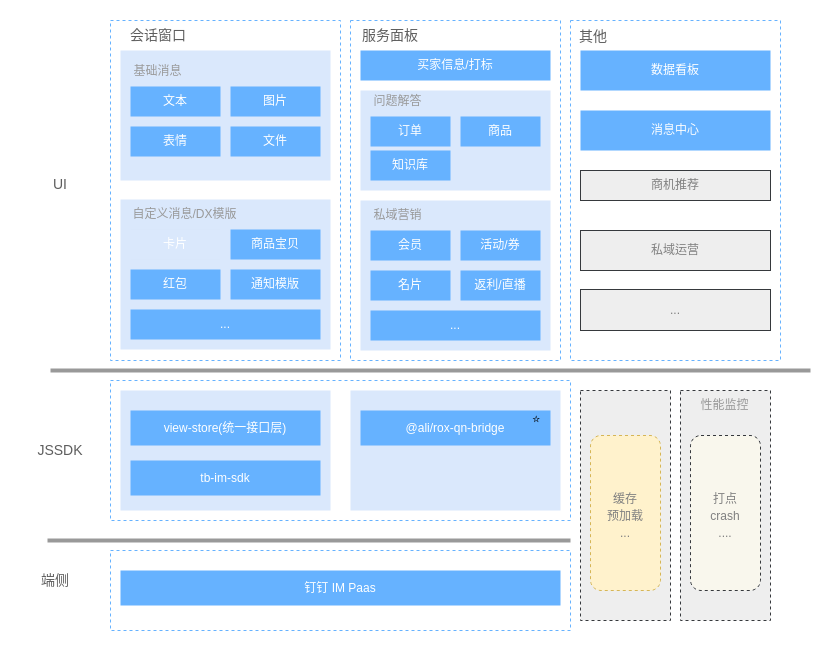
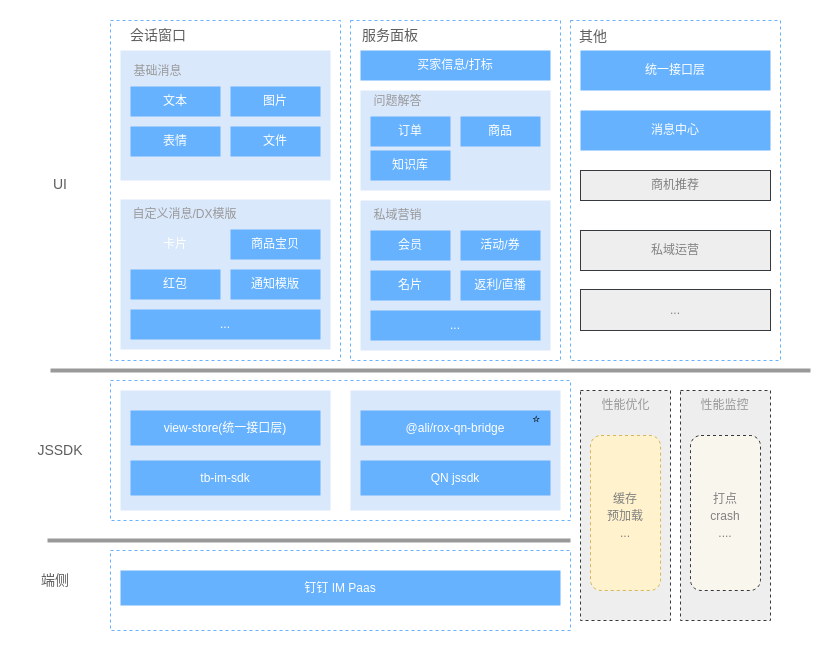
node "数据看板": label "数据看板" -> "统一接口层"
node "性能优化": added
node "QN jssdk": added
